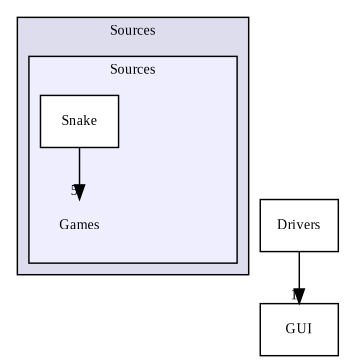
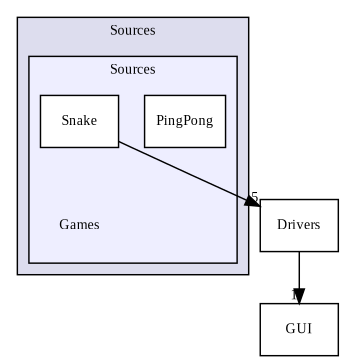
node "PingPong": added
edge "Snake" -> "Games": now "Snake" -> "Drivers"
